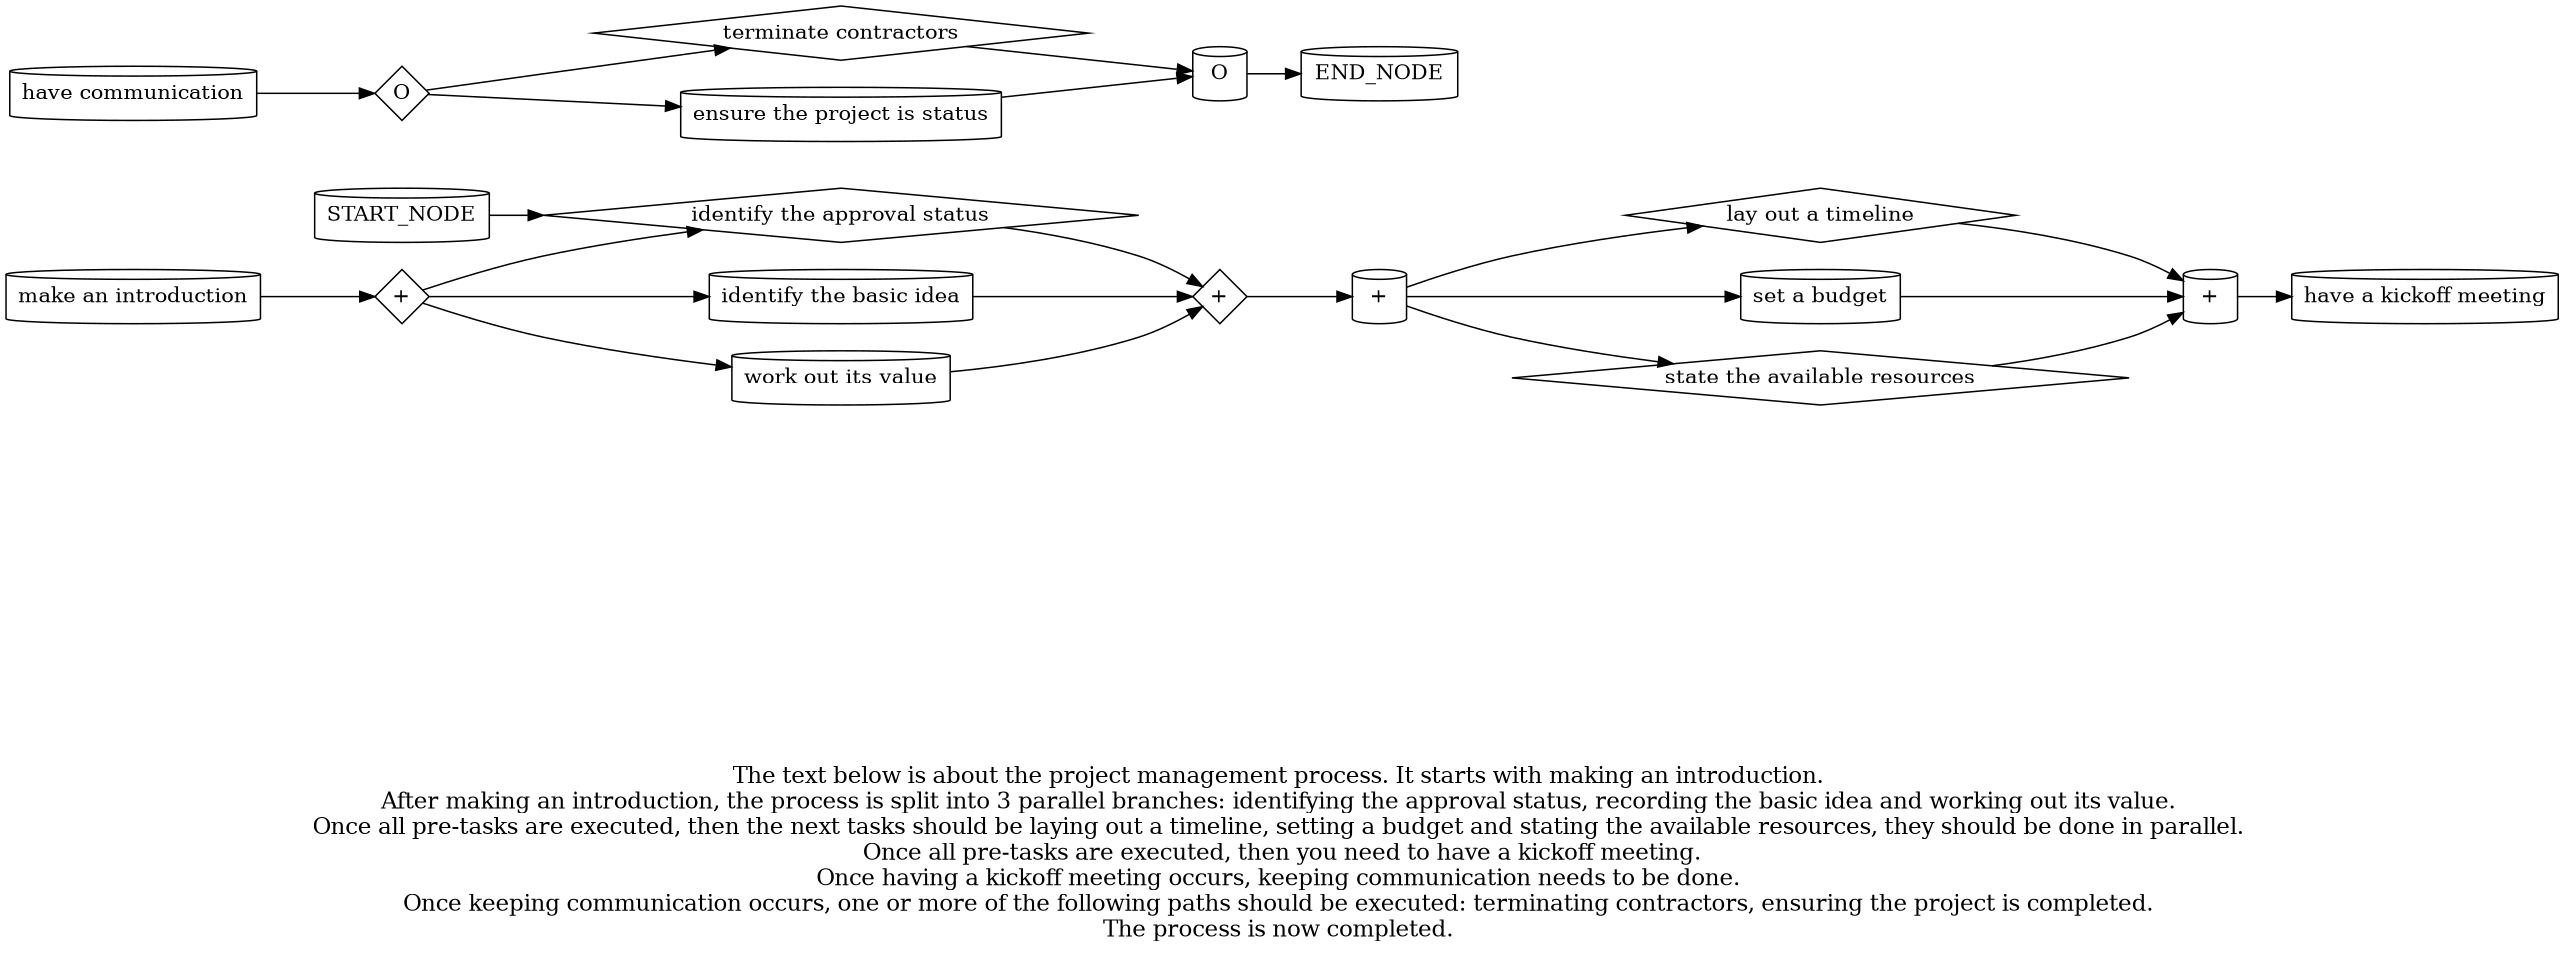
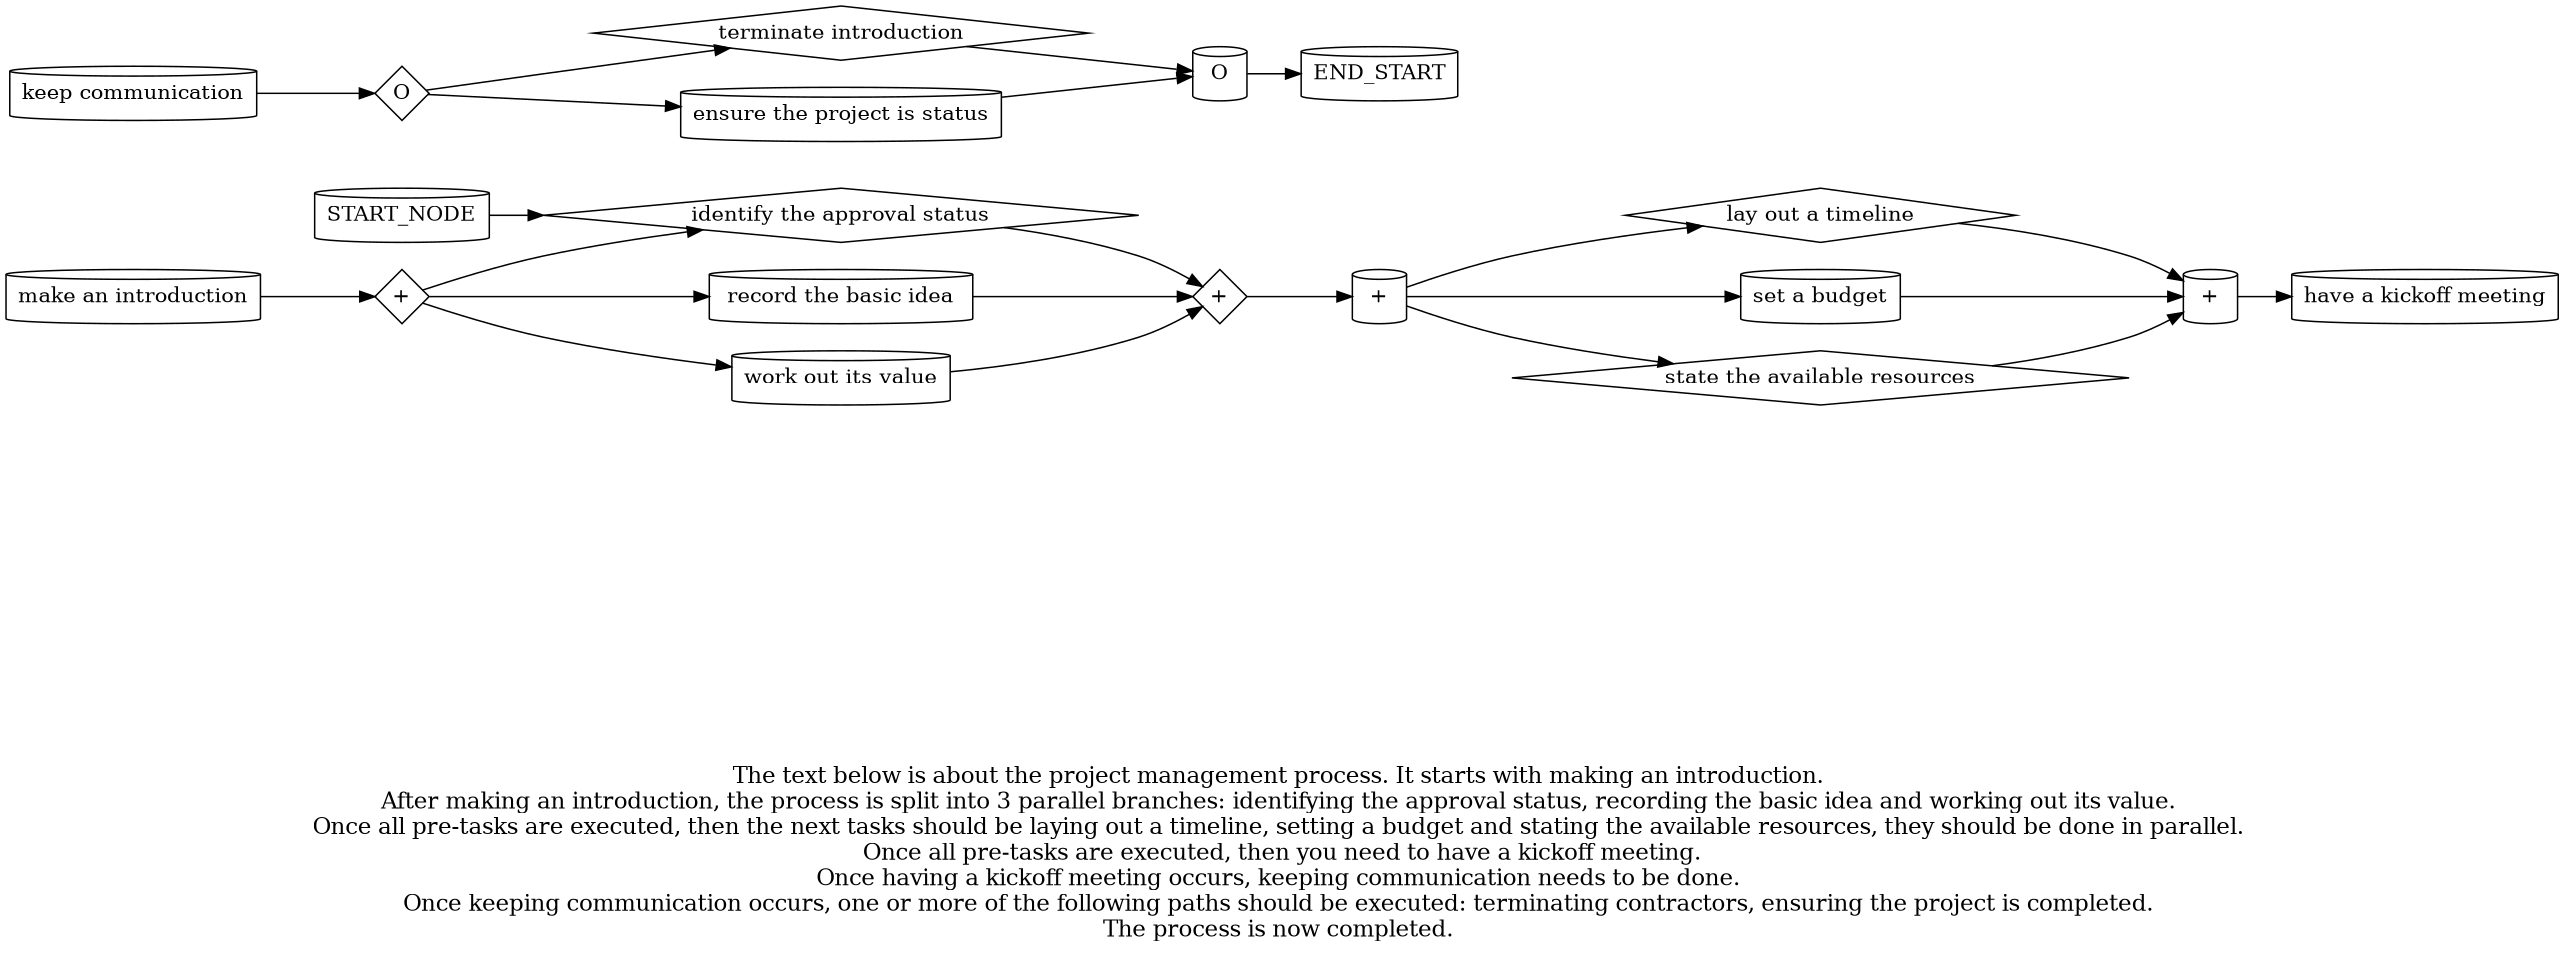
node "terminate contractors": label "terminate contractors" -> "terminate introduction"
node "END_NODE": label "END_NODE" -> "END_START"
node "have communication": label "have communication" -> "keep communication"
node "identify the basic idea": label "identify the basic idea" -> "record the basic idea"
